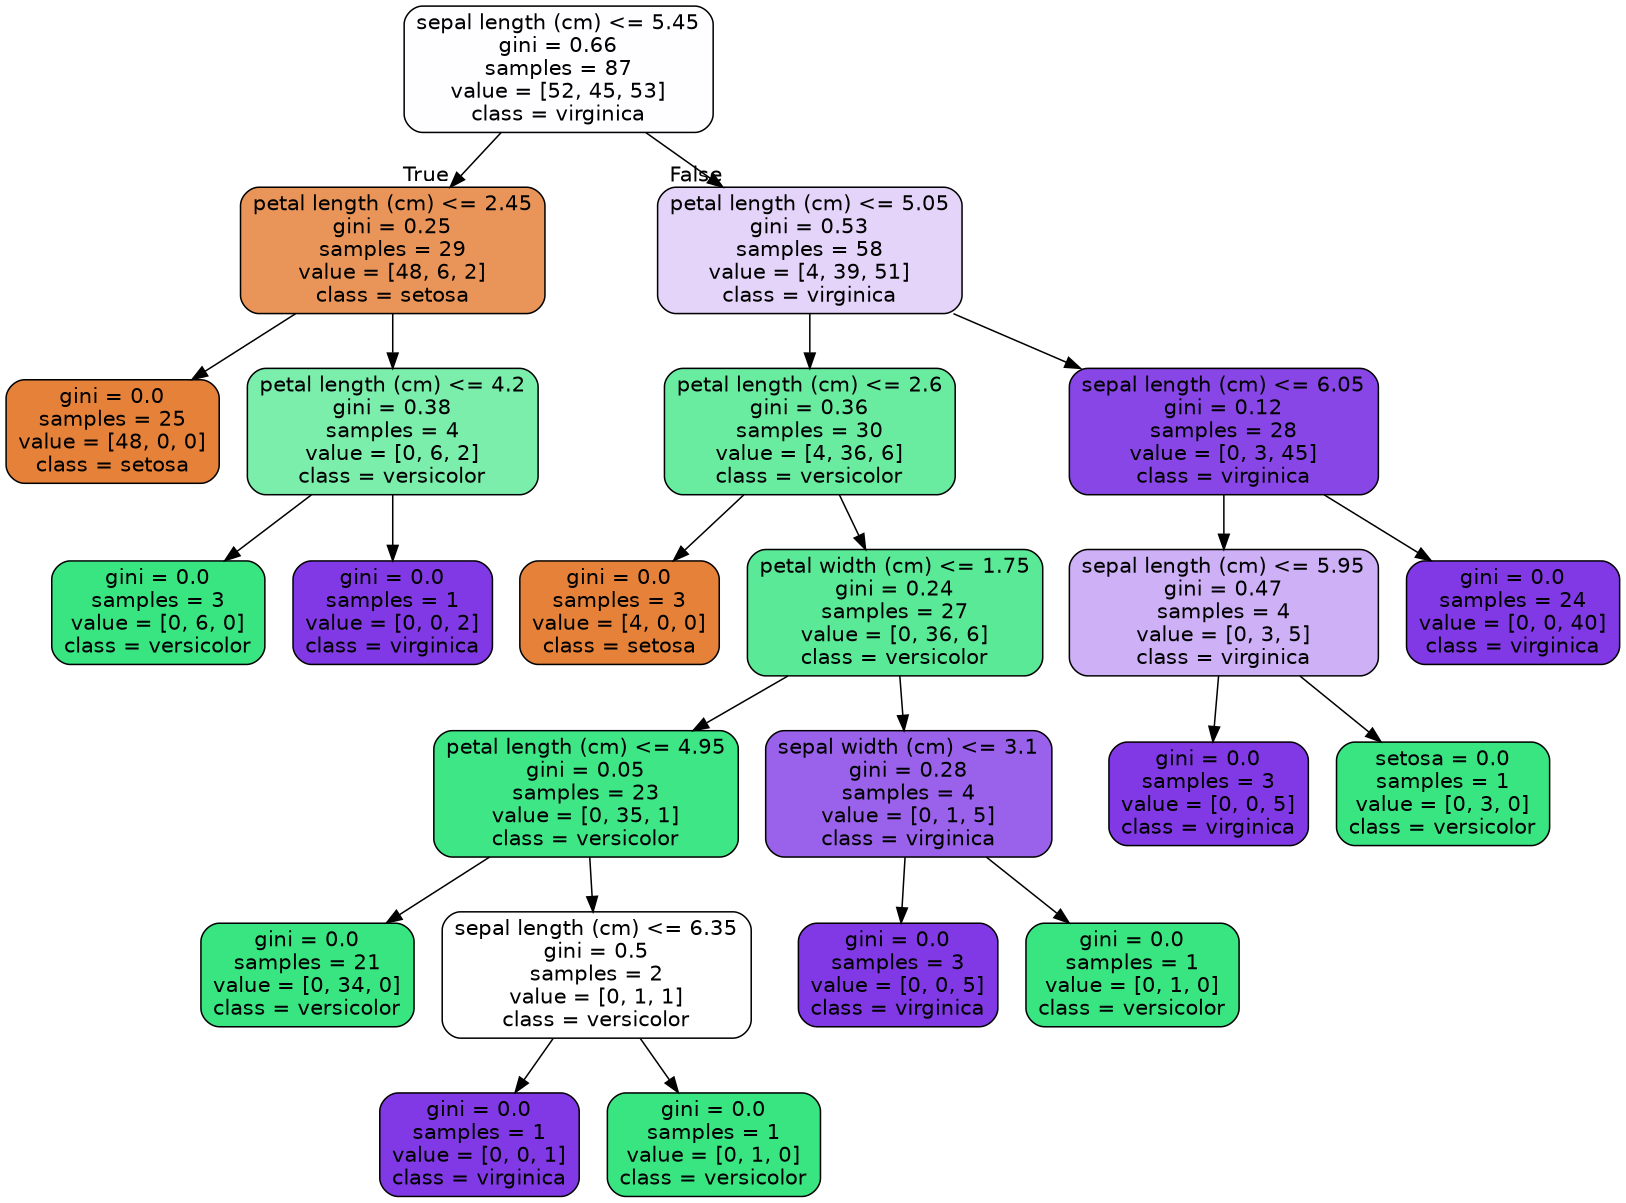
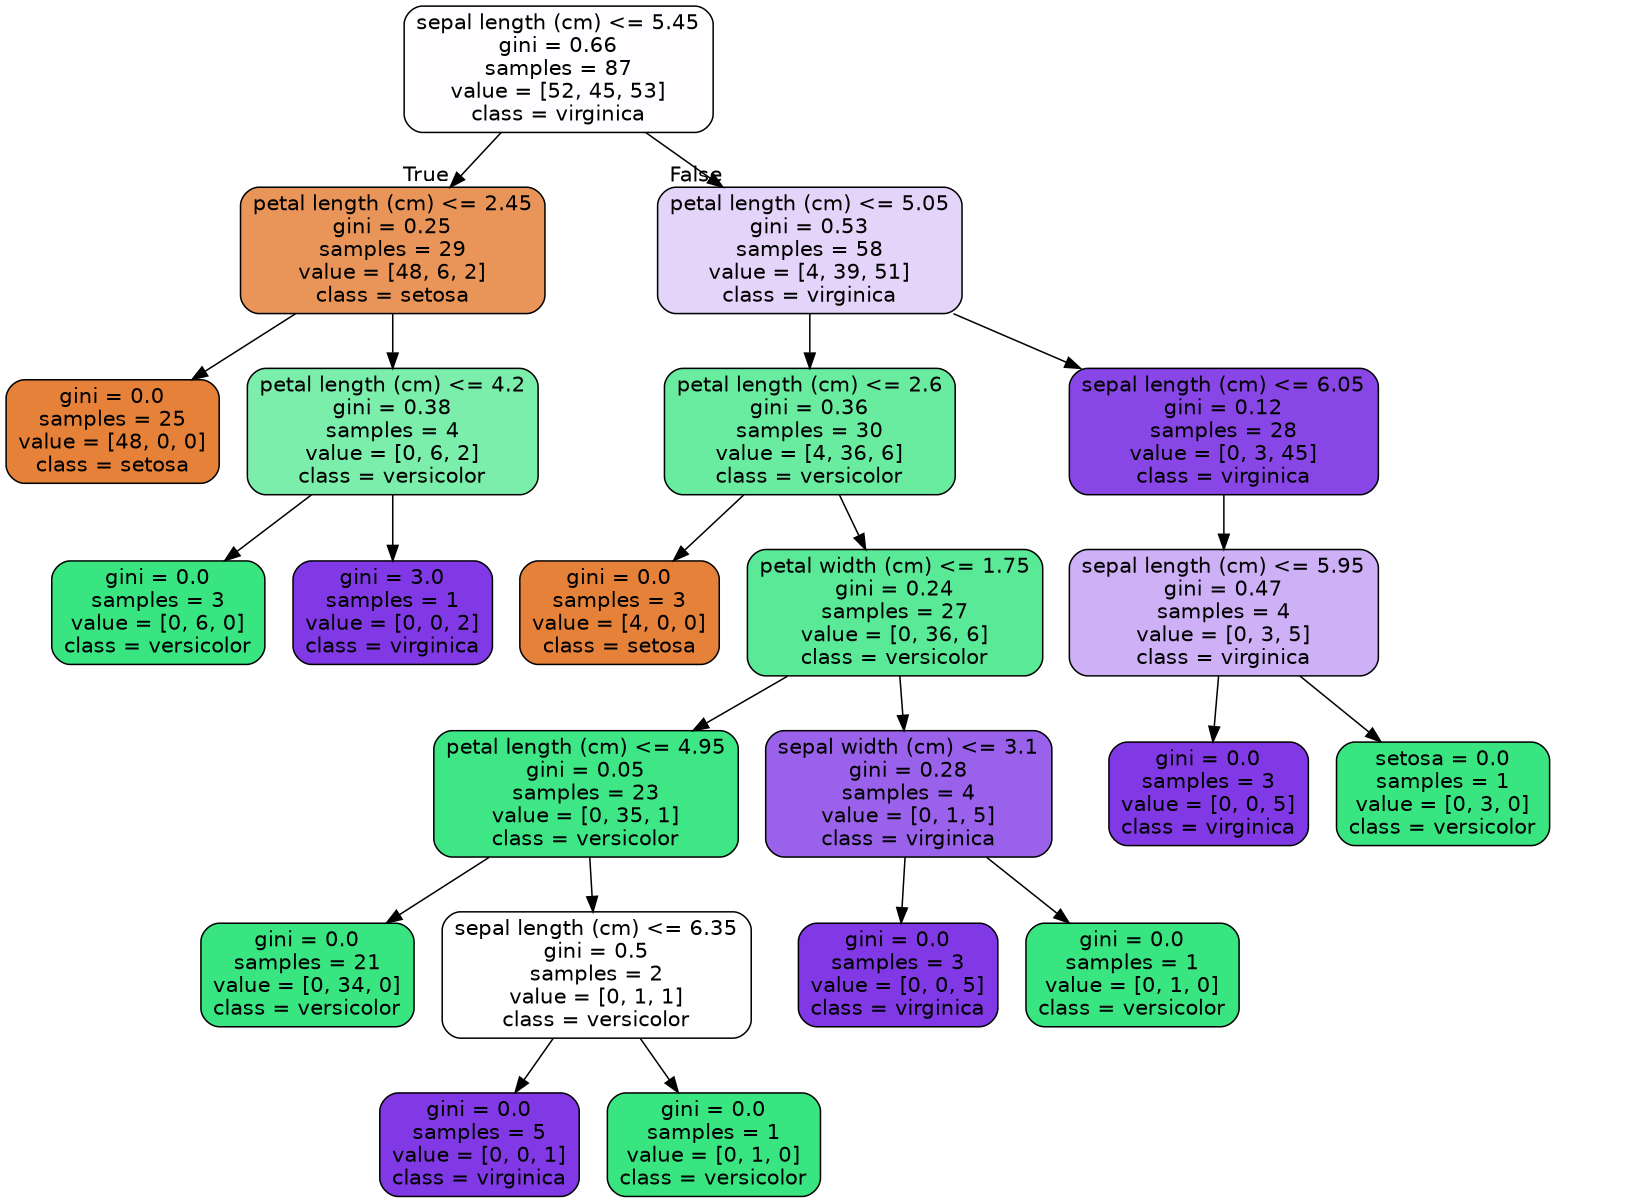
node "gini = 0.0 samples = 1 value = [0, 0, 2] class = virginica": label "gini = 0.0 samples = 1 value = [0, 0, 2] class = virginica" -> "gini = 3.0 samples = 1 value = [0, 0, 2] class = virginica"
node "gini = 0.0 samples = 24 value = [0, 0, 40] class = virginica": removed
node "gini = 0.0 samples = 1 value = [0, 0, 1] class = virginica": label "gini = 0.0 samples = 1 value = [0, 0, 1] class = virginica" -> "gini = 0.0 samples = 5 value = [0, 0, 1] class = virginica"
